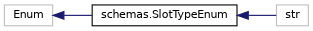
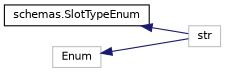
edge "schemas.SlotTypeEnum" -> "Enum": now "str" -> "Enum"
